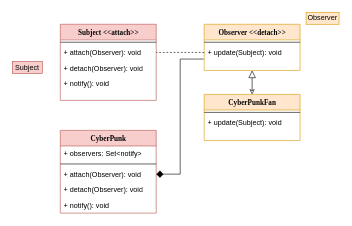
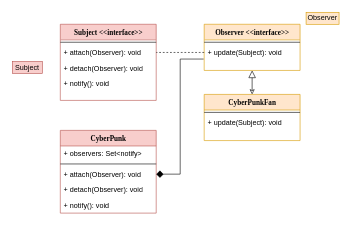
node "Subject <<attach>>": label "Subject <<attach>>" -> "Subject <<interface>>"
node "Observer <<detach>>": label "Observer <<detach>>" -> "Observer <<interface>>"
